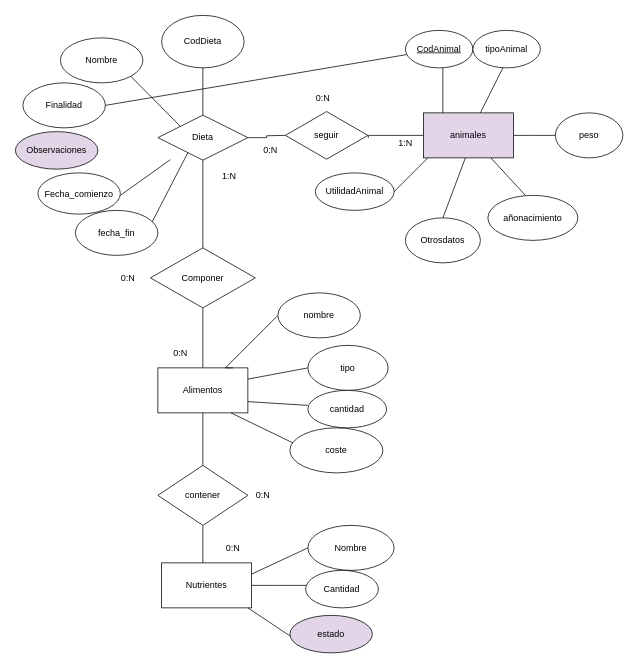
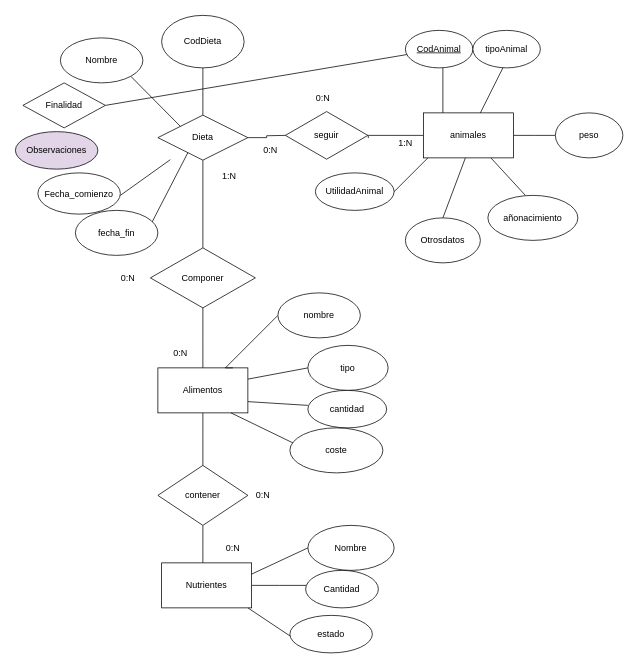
node "Finalidad": shape ellipse -> diamond
node "animales": fillcolor #e1d5e7 -> #ffffff
node "estado": fillcolor #e1d5e7 -> #ffffff
